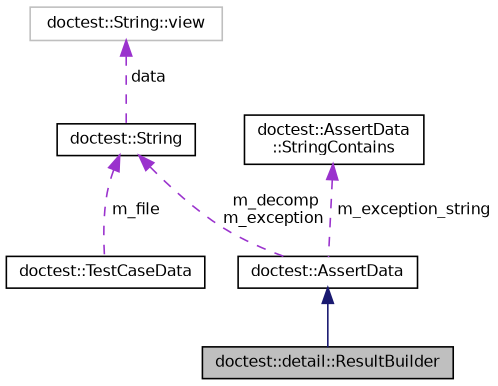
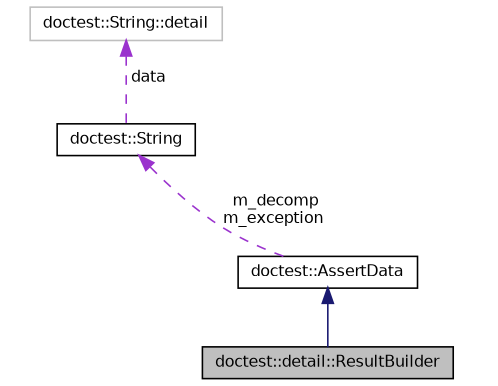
node "doctest::String::view": label "doctest::String::view" -> "doctest::String::detail"
node "doctest::AssertData ::StringContains": removed
node "doctest::TestCaseData": removed
